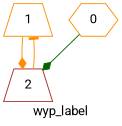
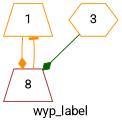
node "0": label "0" -> "3"
node "2": label "2" -> "8"
